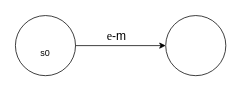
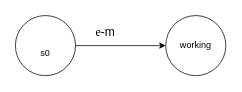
node "e-m": moved (124, 38) -> (113, 34)
node "working": added
